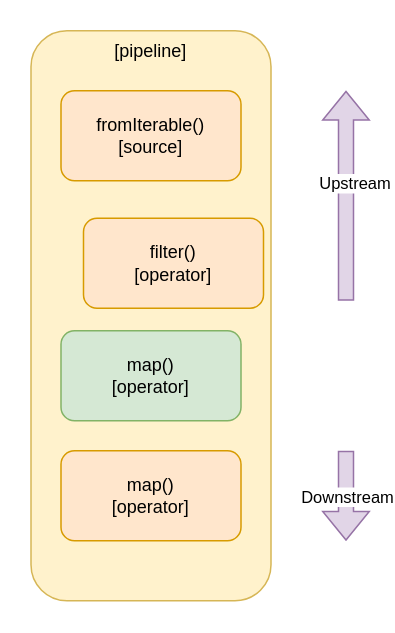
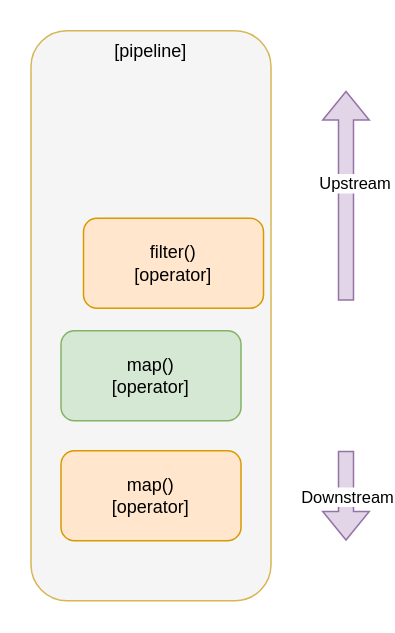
node "fromIterable() [source]": removed
node "[pipeline]": fillcolor #fff2cc -> #f5f5f5
